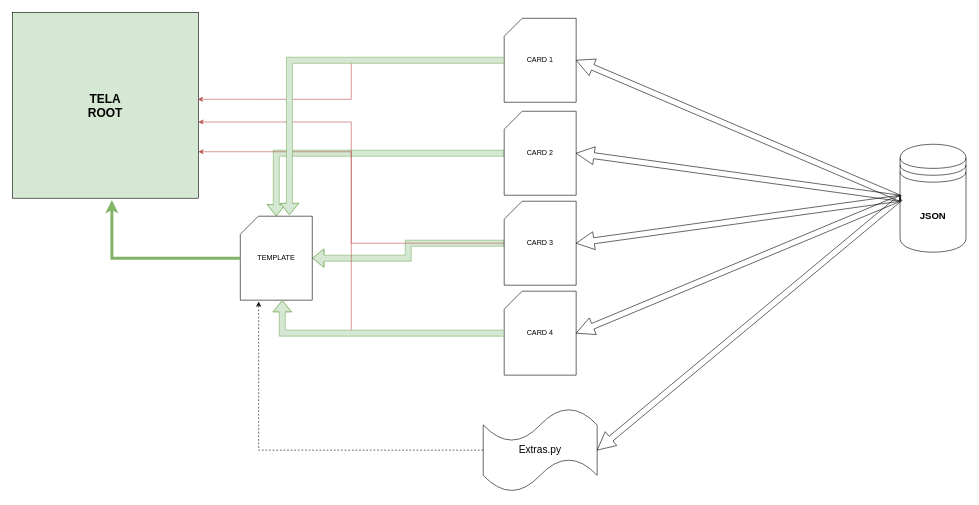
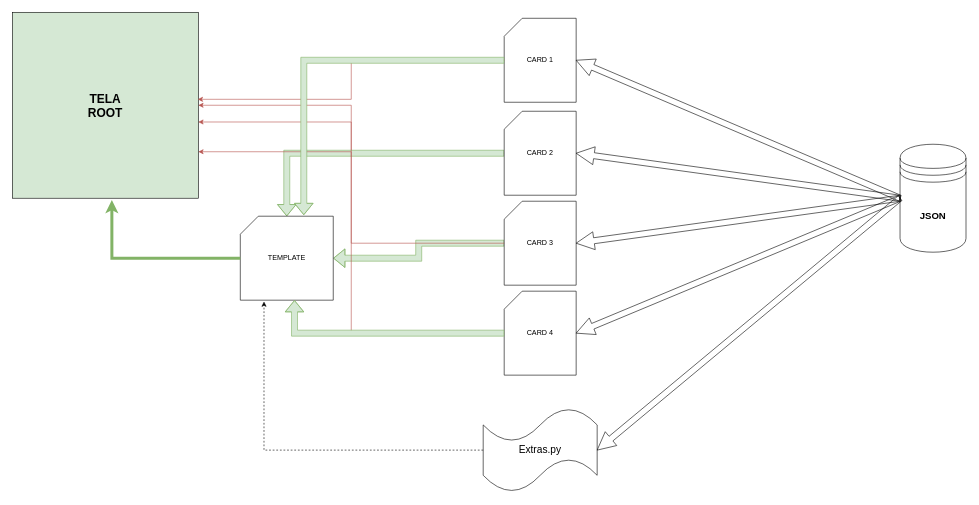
edge "CARD 2" -> "TELA ROOT": added
node "TEMPLATE": size 72x84 -> 93x84
